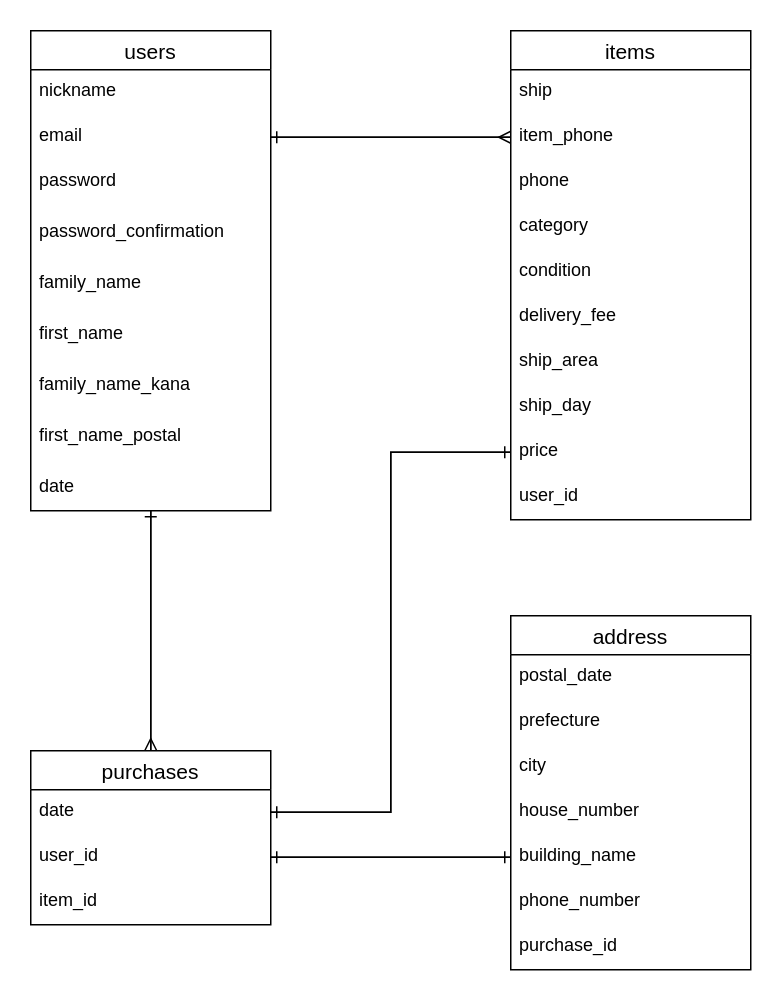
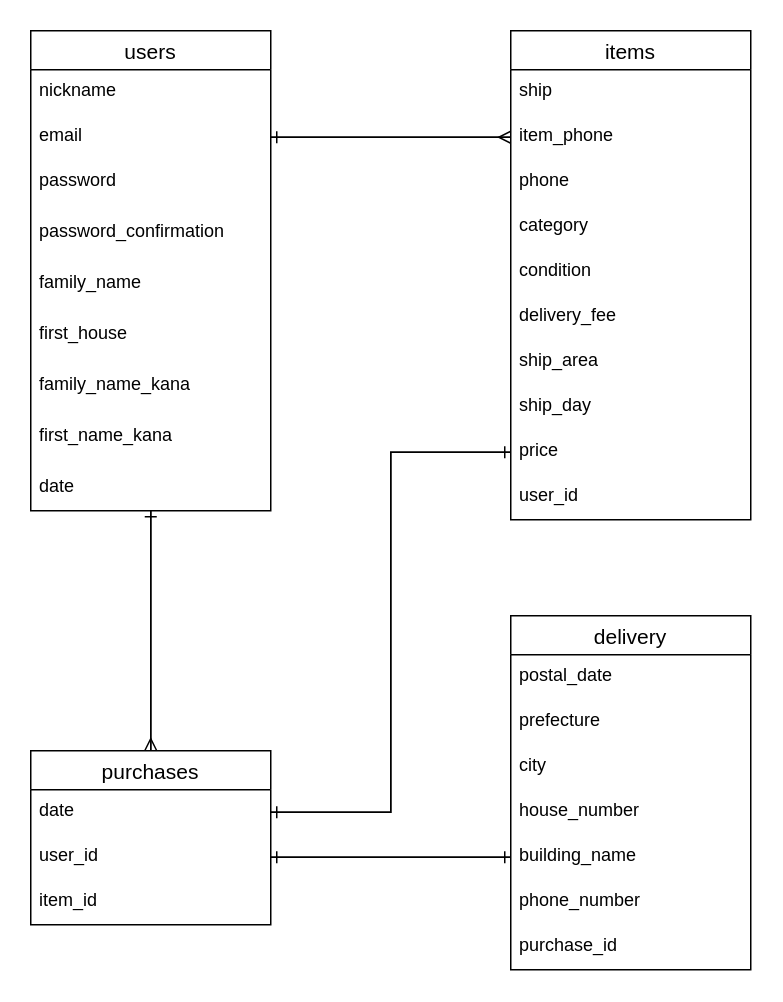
node "first_name": label "first_name" -> "first_house"
node "first_name_postal": label "first_name_postal" -> "first_name_kana"
node "address": label "address" -> "delivery"
